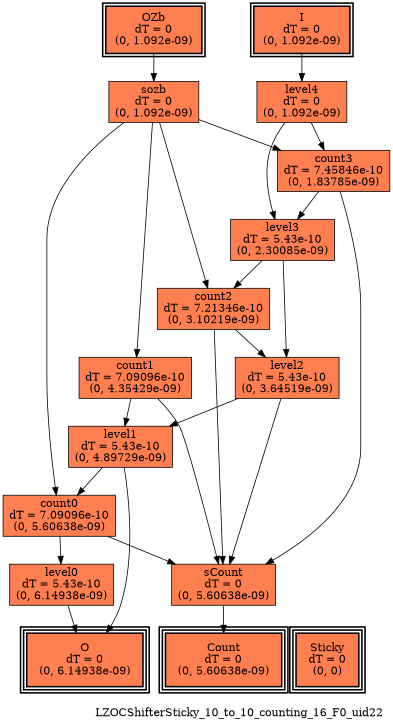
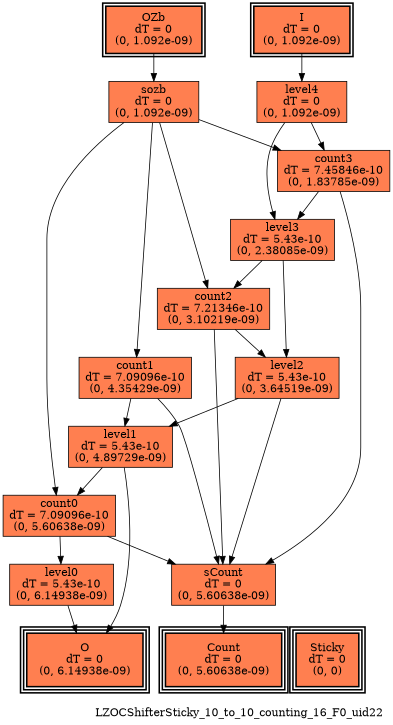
node "level3 dT = 5.43e-10 (0, 2.30085e-09)": label "level3 dT = 5.43e-10 (0, 2.30085e-09)" -> "level3 dT = 5.43e-10 (0, 2.38085e-09)"
